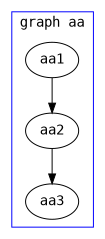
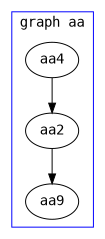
node "aa1": label "aa1" -> "aa4"
node "aa3": label "aa3" -> "aa9"
